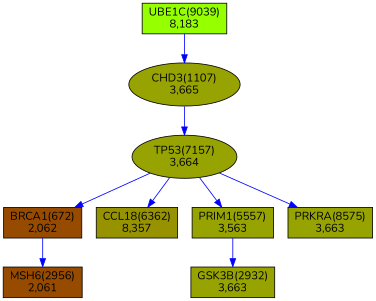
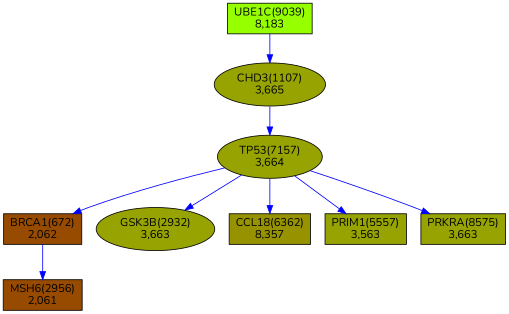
edge "PRIM1(5557) 3,563" -> "GSK3B(2932) 3,663": now "TP53(7157) 3,664" -> "GSK3B(2932) 3,663"
node "GSK3B(2932) 3,663": shape box -> ellipse
